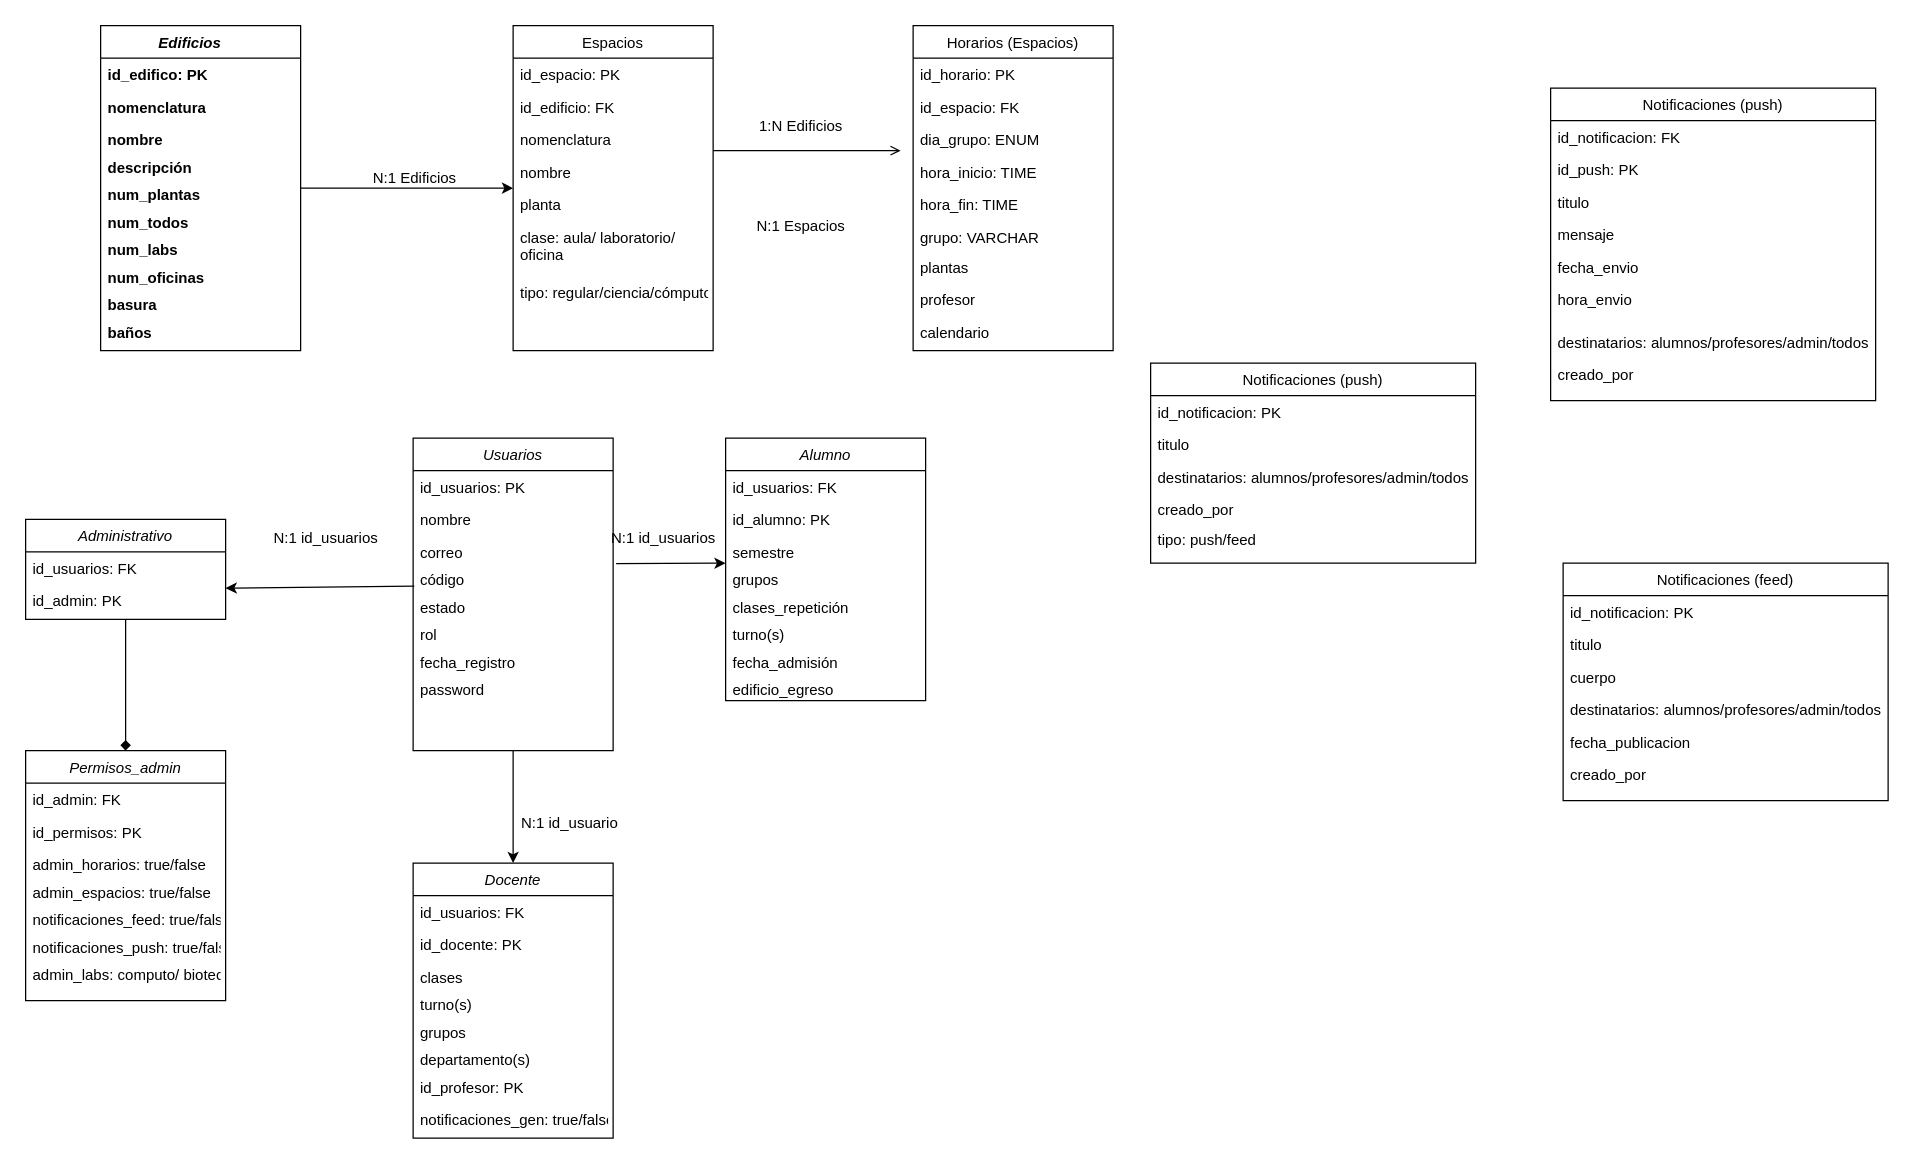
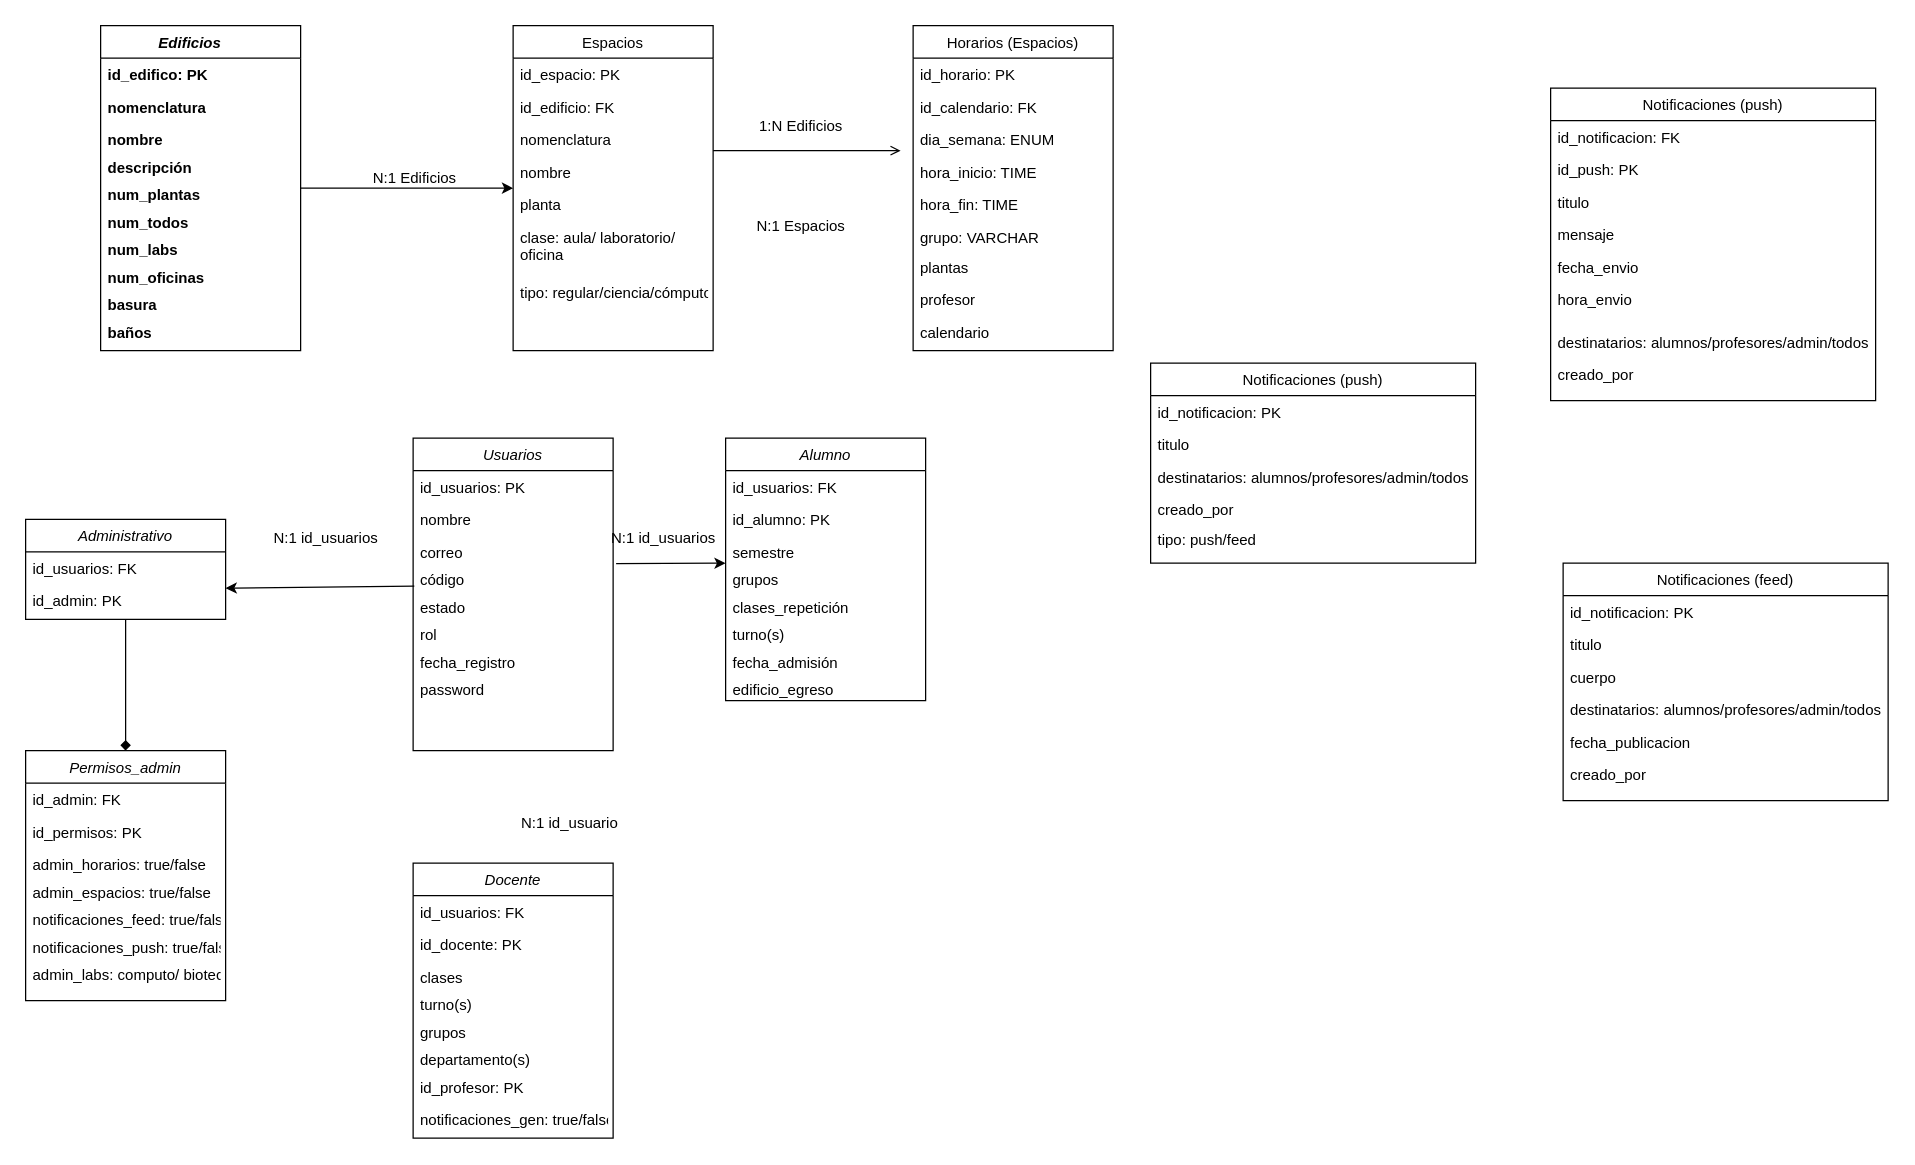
node "id_espacio: FK": label "id_espacio: FK" -> "id_calendario: FK"
node "dia_grupo: ENUM": label "dia_grupo: ENUM" -> "dia_semana: ENUM"
edge "Usuarios" -> "Docente": removed
